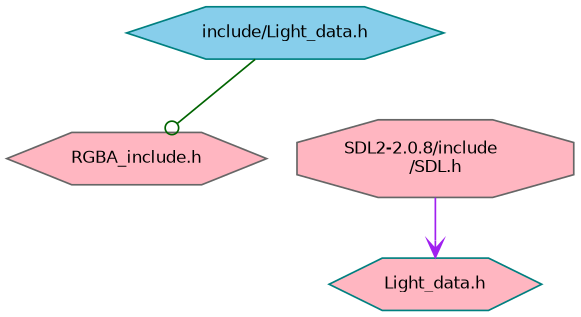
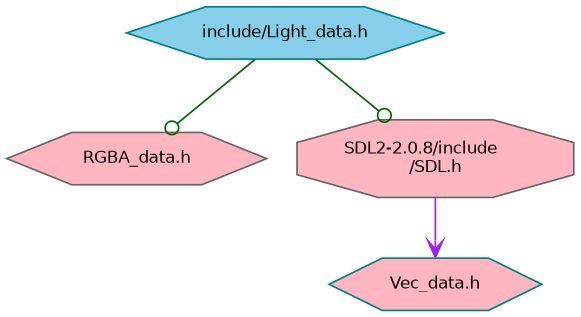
edge "include/Light_data.h" -> "SDL2-2.0.8/include /SDL.h": added
node "RGBA_include.h": label "RGBA_include.h" -> "RGBA_data.h"
node "Light_data.h": label "Light_data.h" -> "Vec_data.h"
